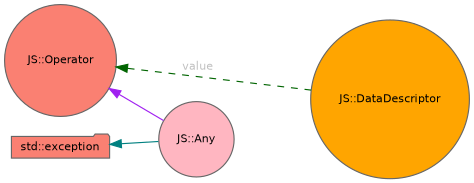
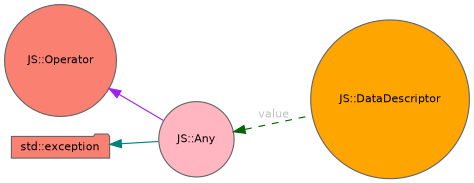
edge "JS::DataDescriptor" -> "JS::Operator": now "JS::DataDescriptor" -> "JS::Any"
